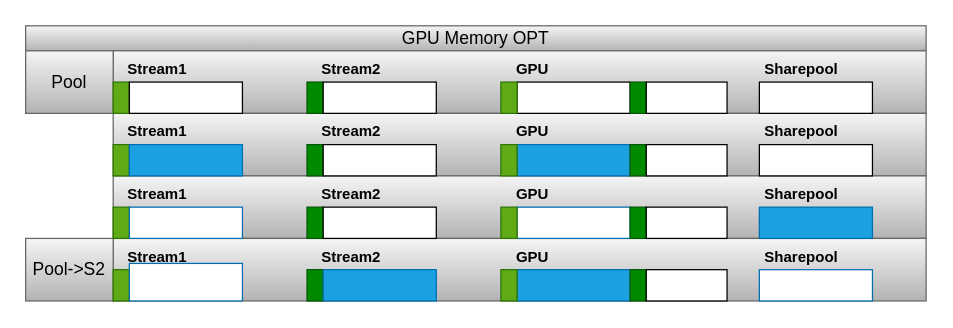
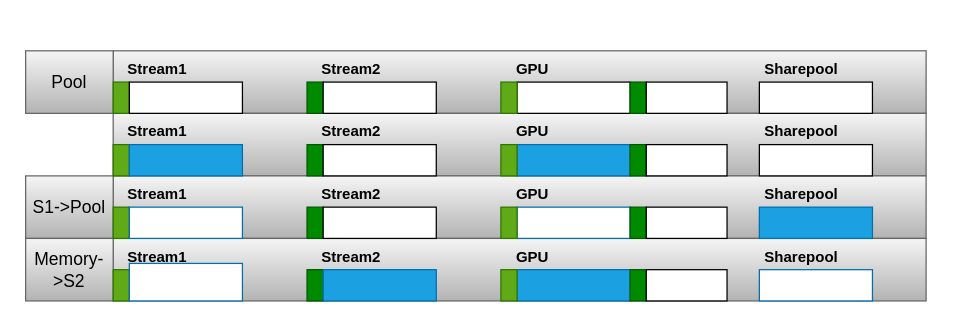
node "GPU Memory OPT": removed
node "S1->Pool": added
node "Pool->S2": label "Pool->S2" -> "Memory->S2"
